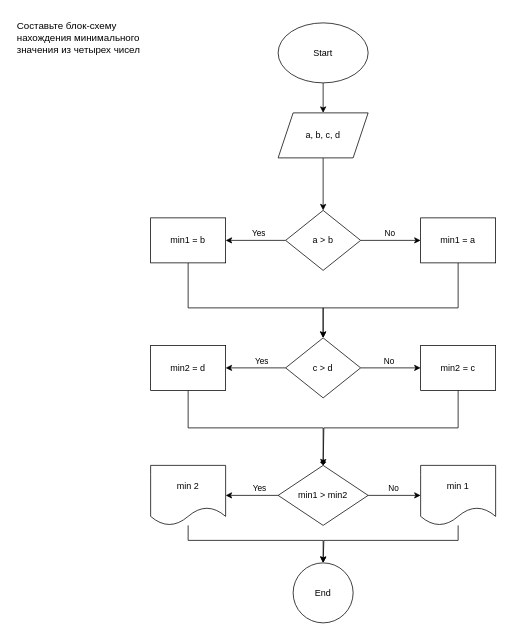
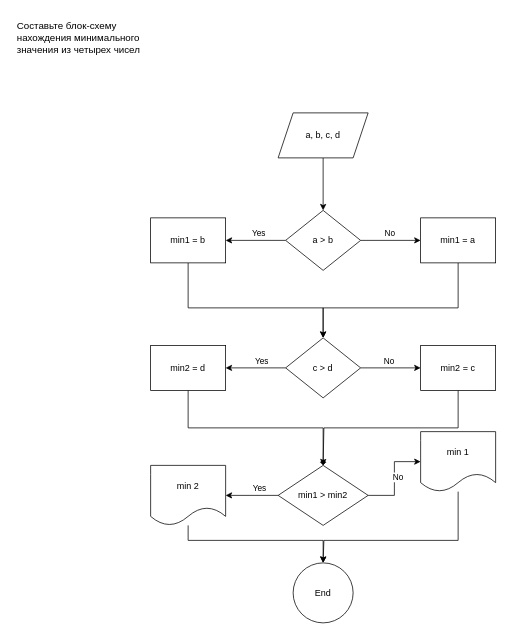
node "Start": removed
edge "Start" -> "a, b, c, d": removed
node "min 1": moved (458, 495) -> (458, 462)
